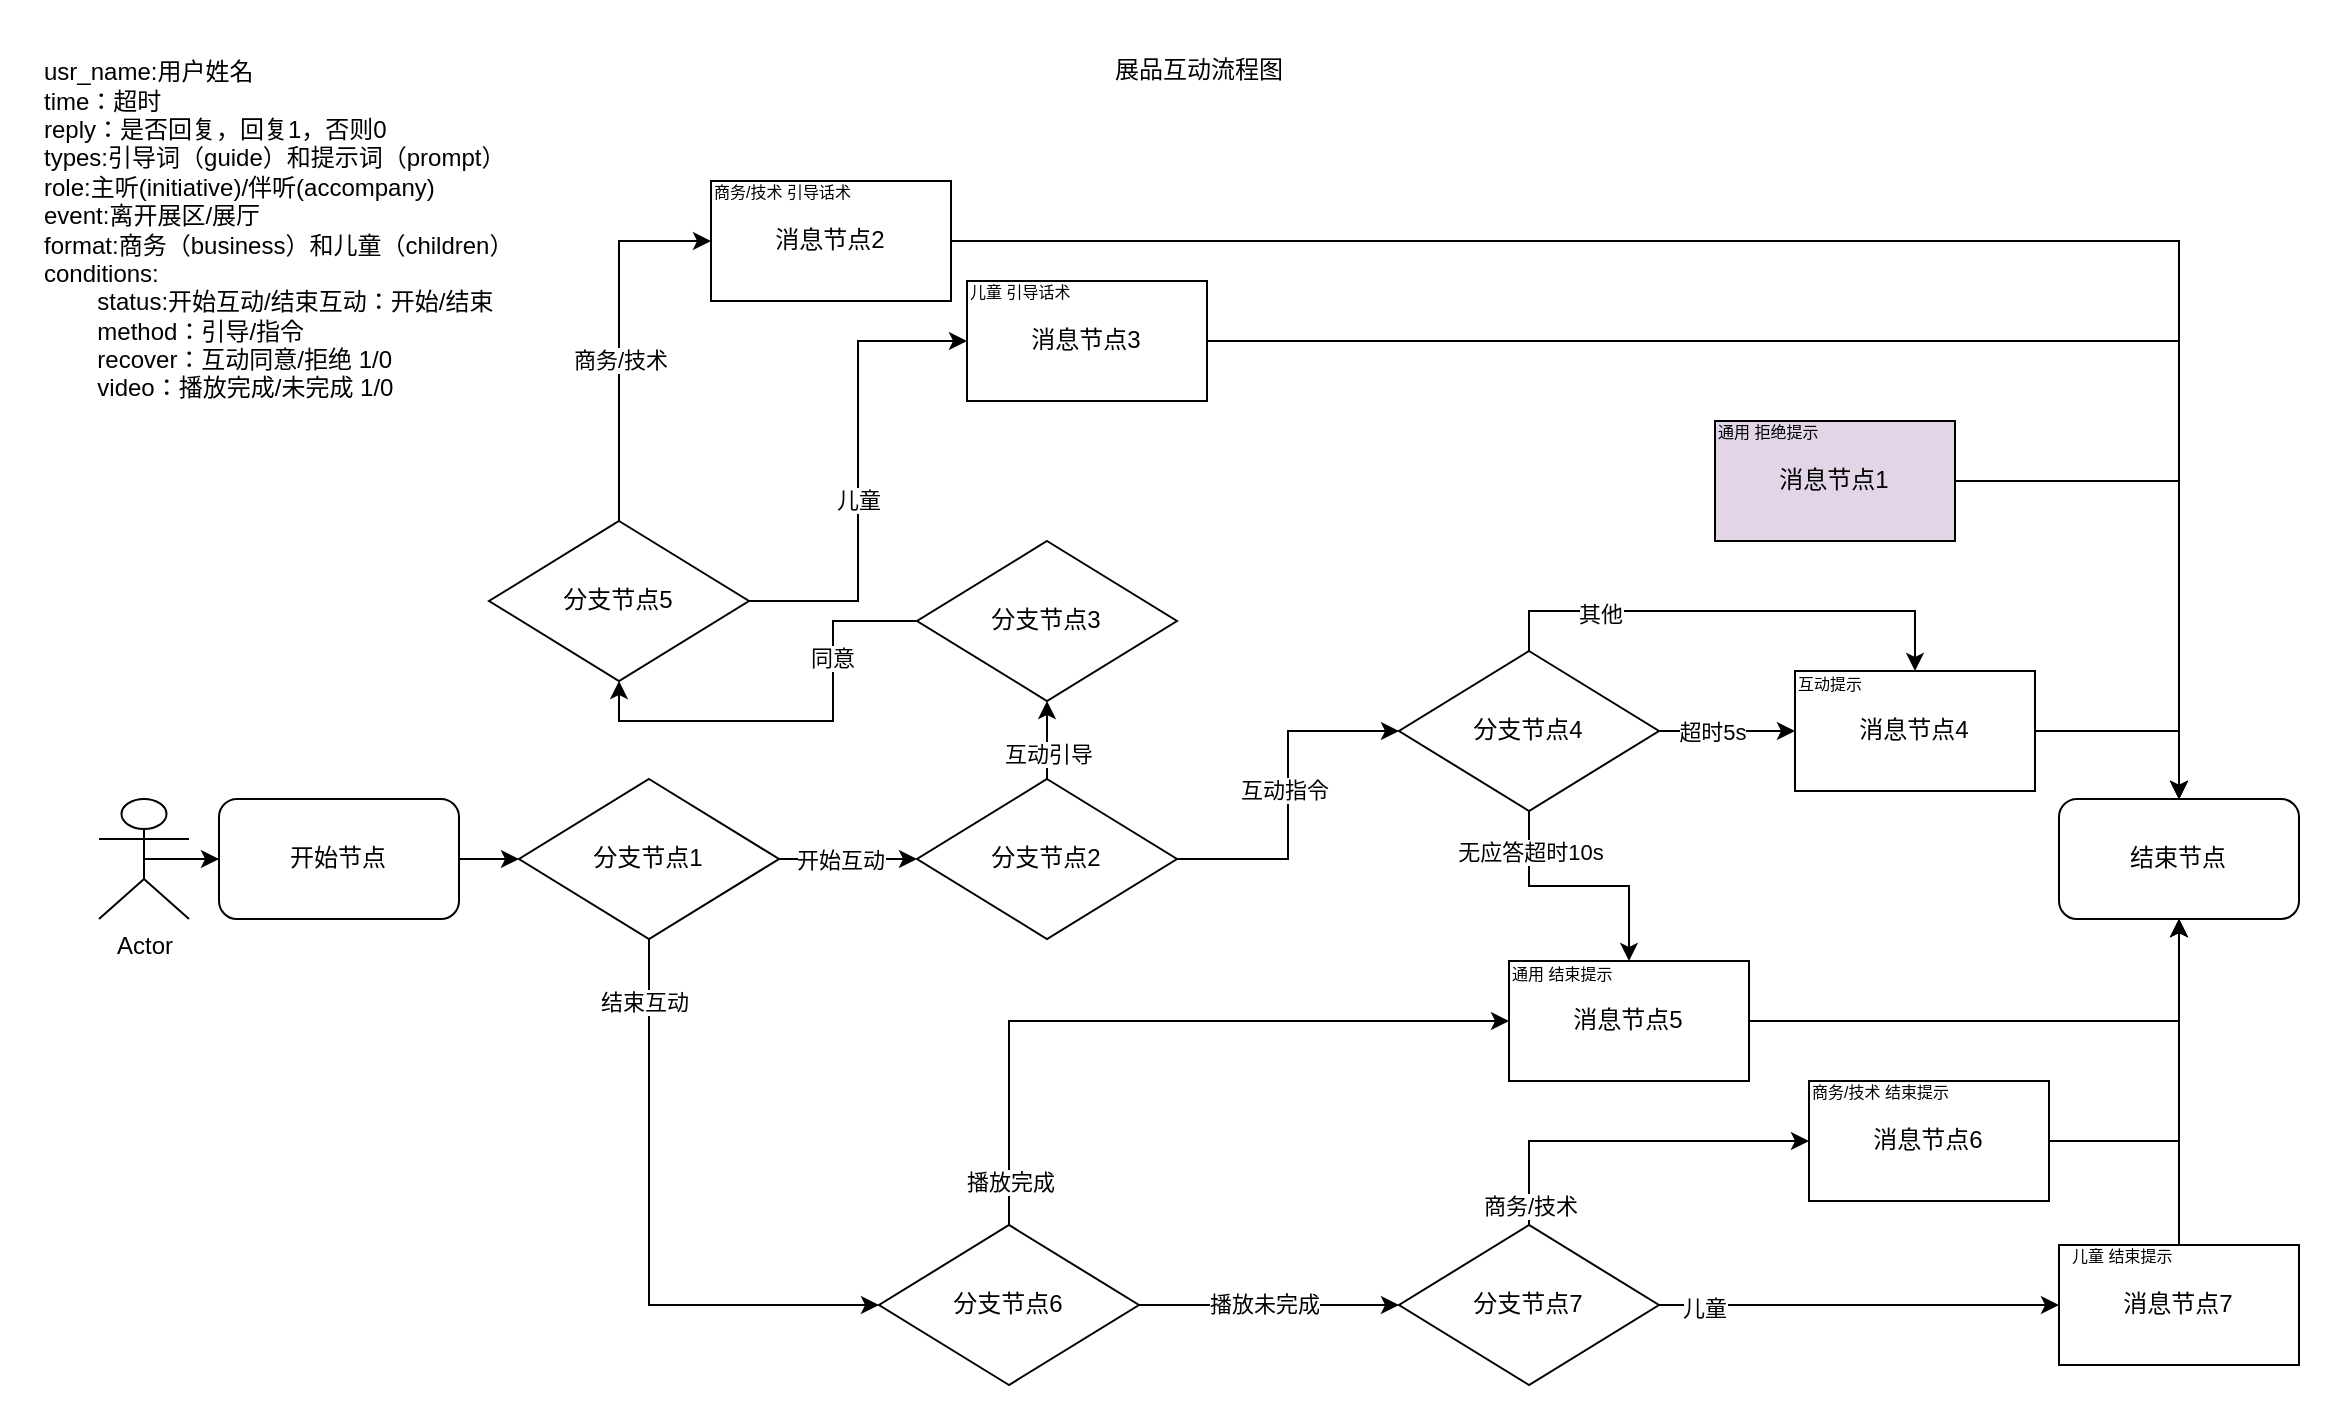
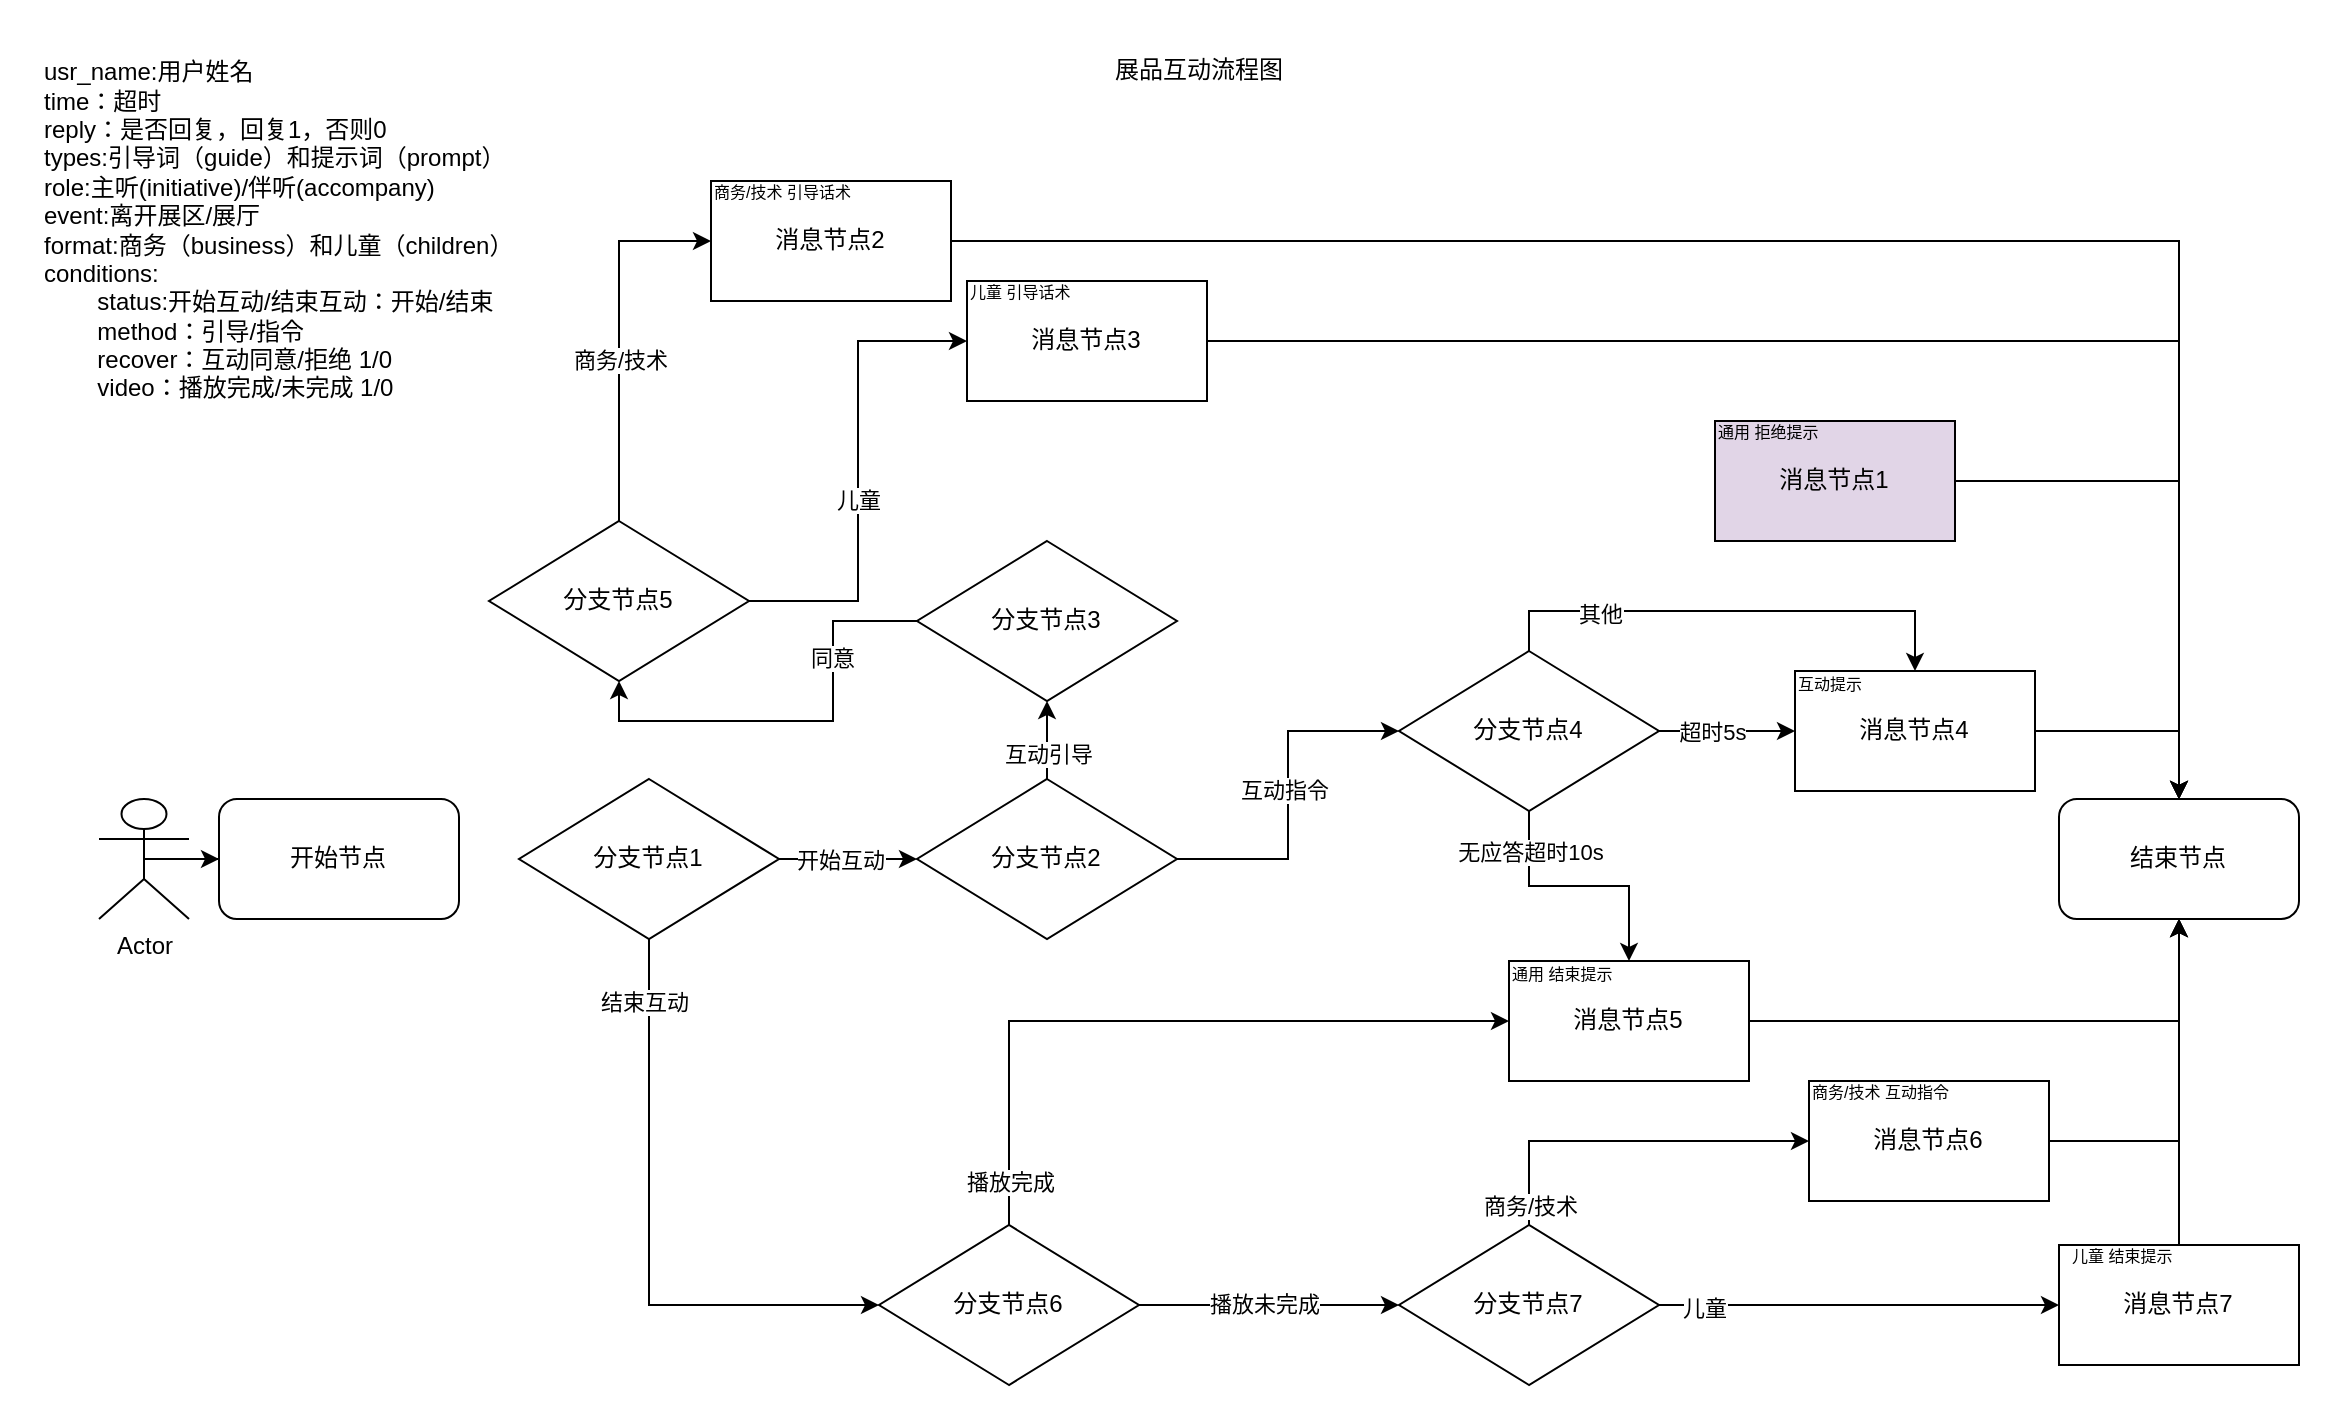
edge "开始节点" -> "分支节点1": removed
node "商务/技术 结束提示": label "商务/技术 结束提示" -> "商务/技术 互动指令"
